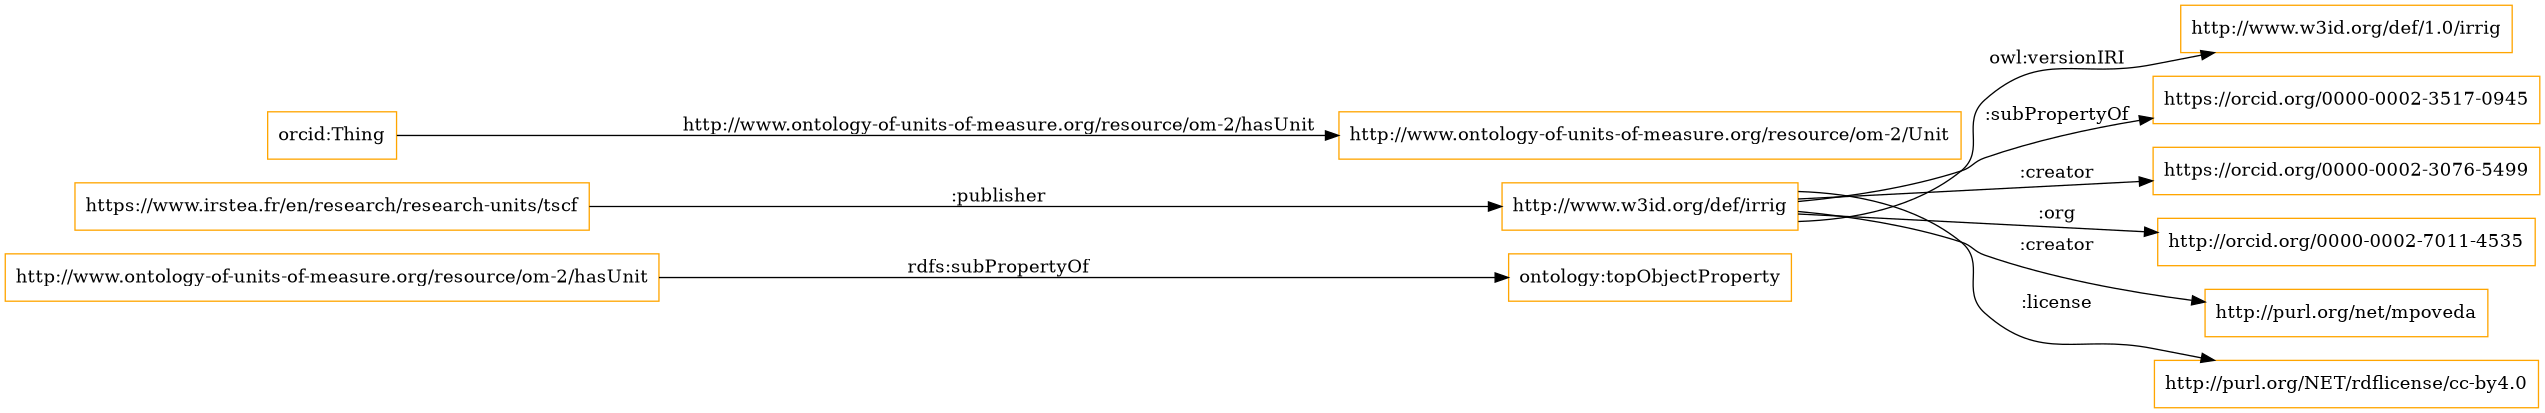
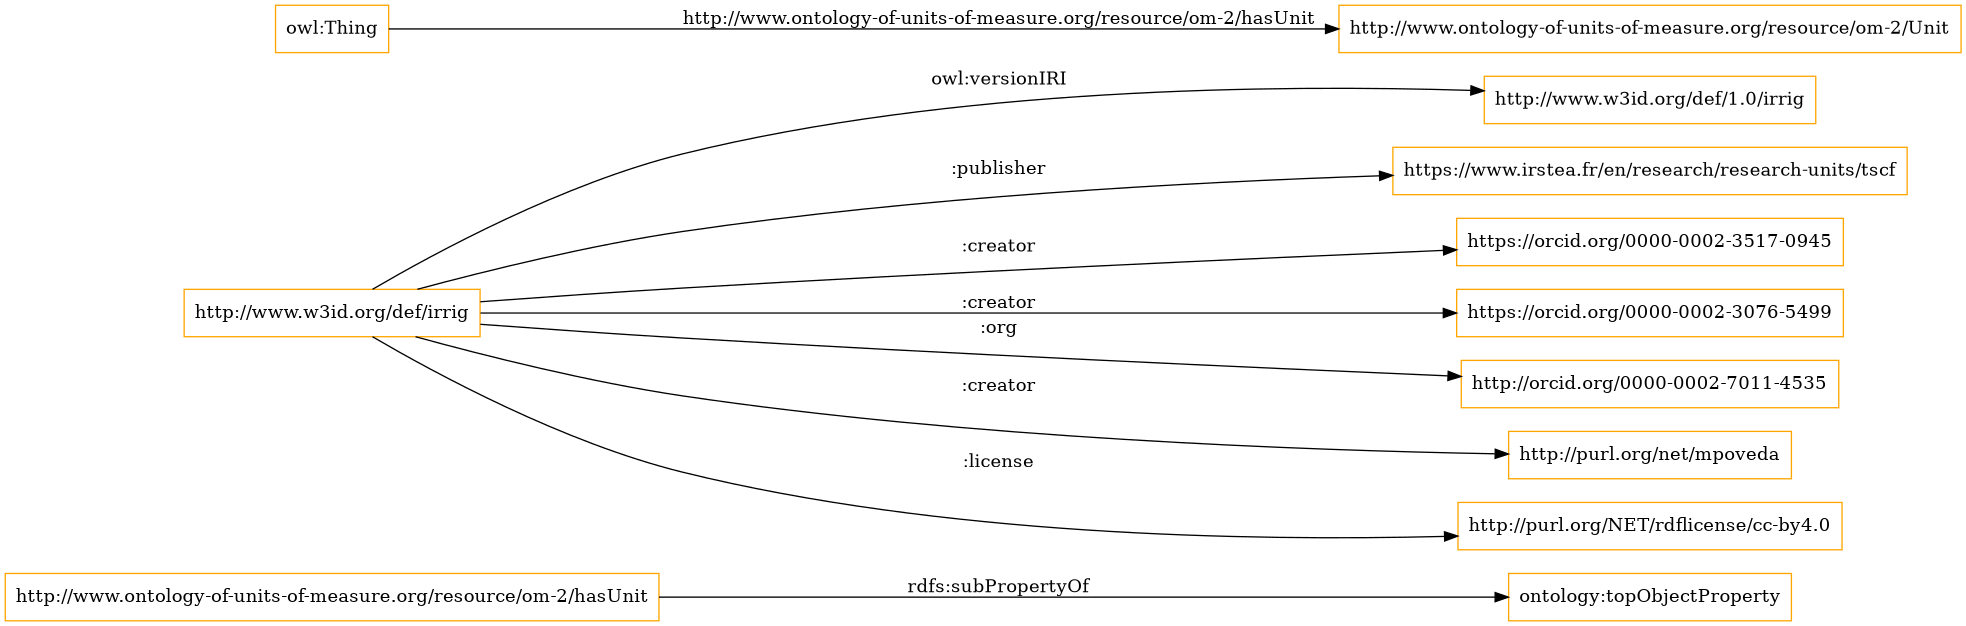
edge "http://www.w3id.org/def/irrig" -> "https://orcid.org/0000-0002-3517-0945": label ":subPropertyOf" -> ":creator"
node "orcid:Thing": label "orcid:Thing" -> "owl:Thing"
edge "https://www.irstea.fr/en/research/research-units/tscf" -> "http://www.w3id.org/def/irrig": reversed
